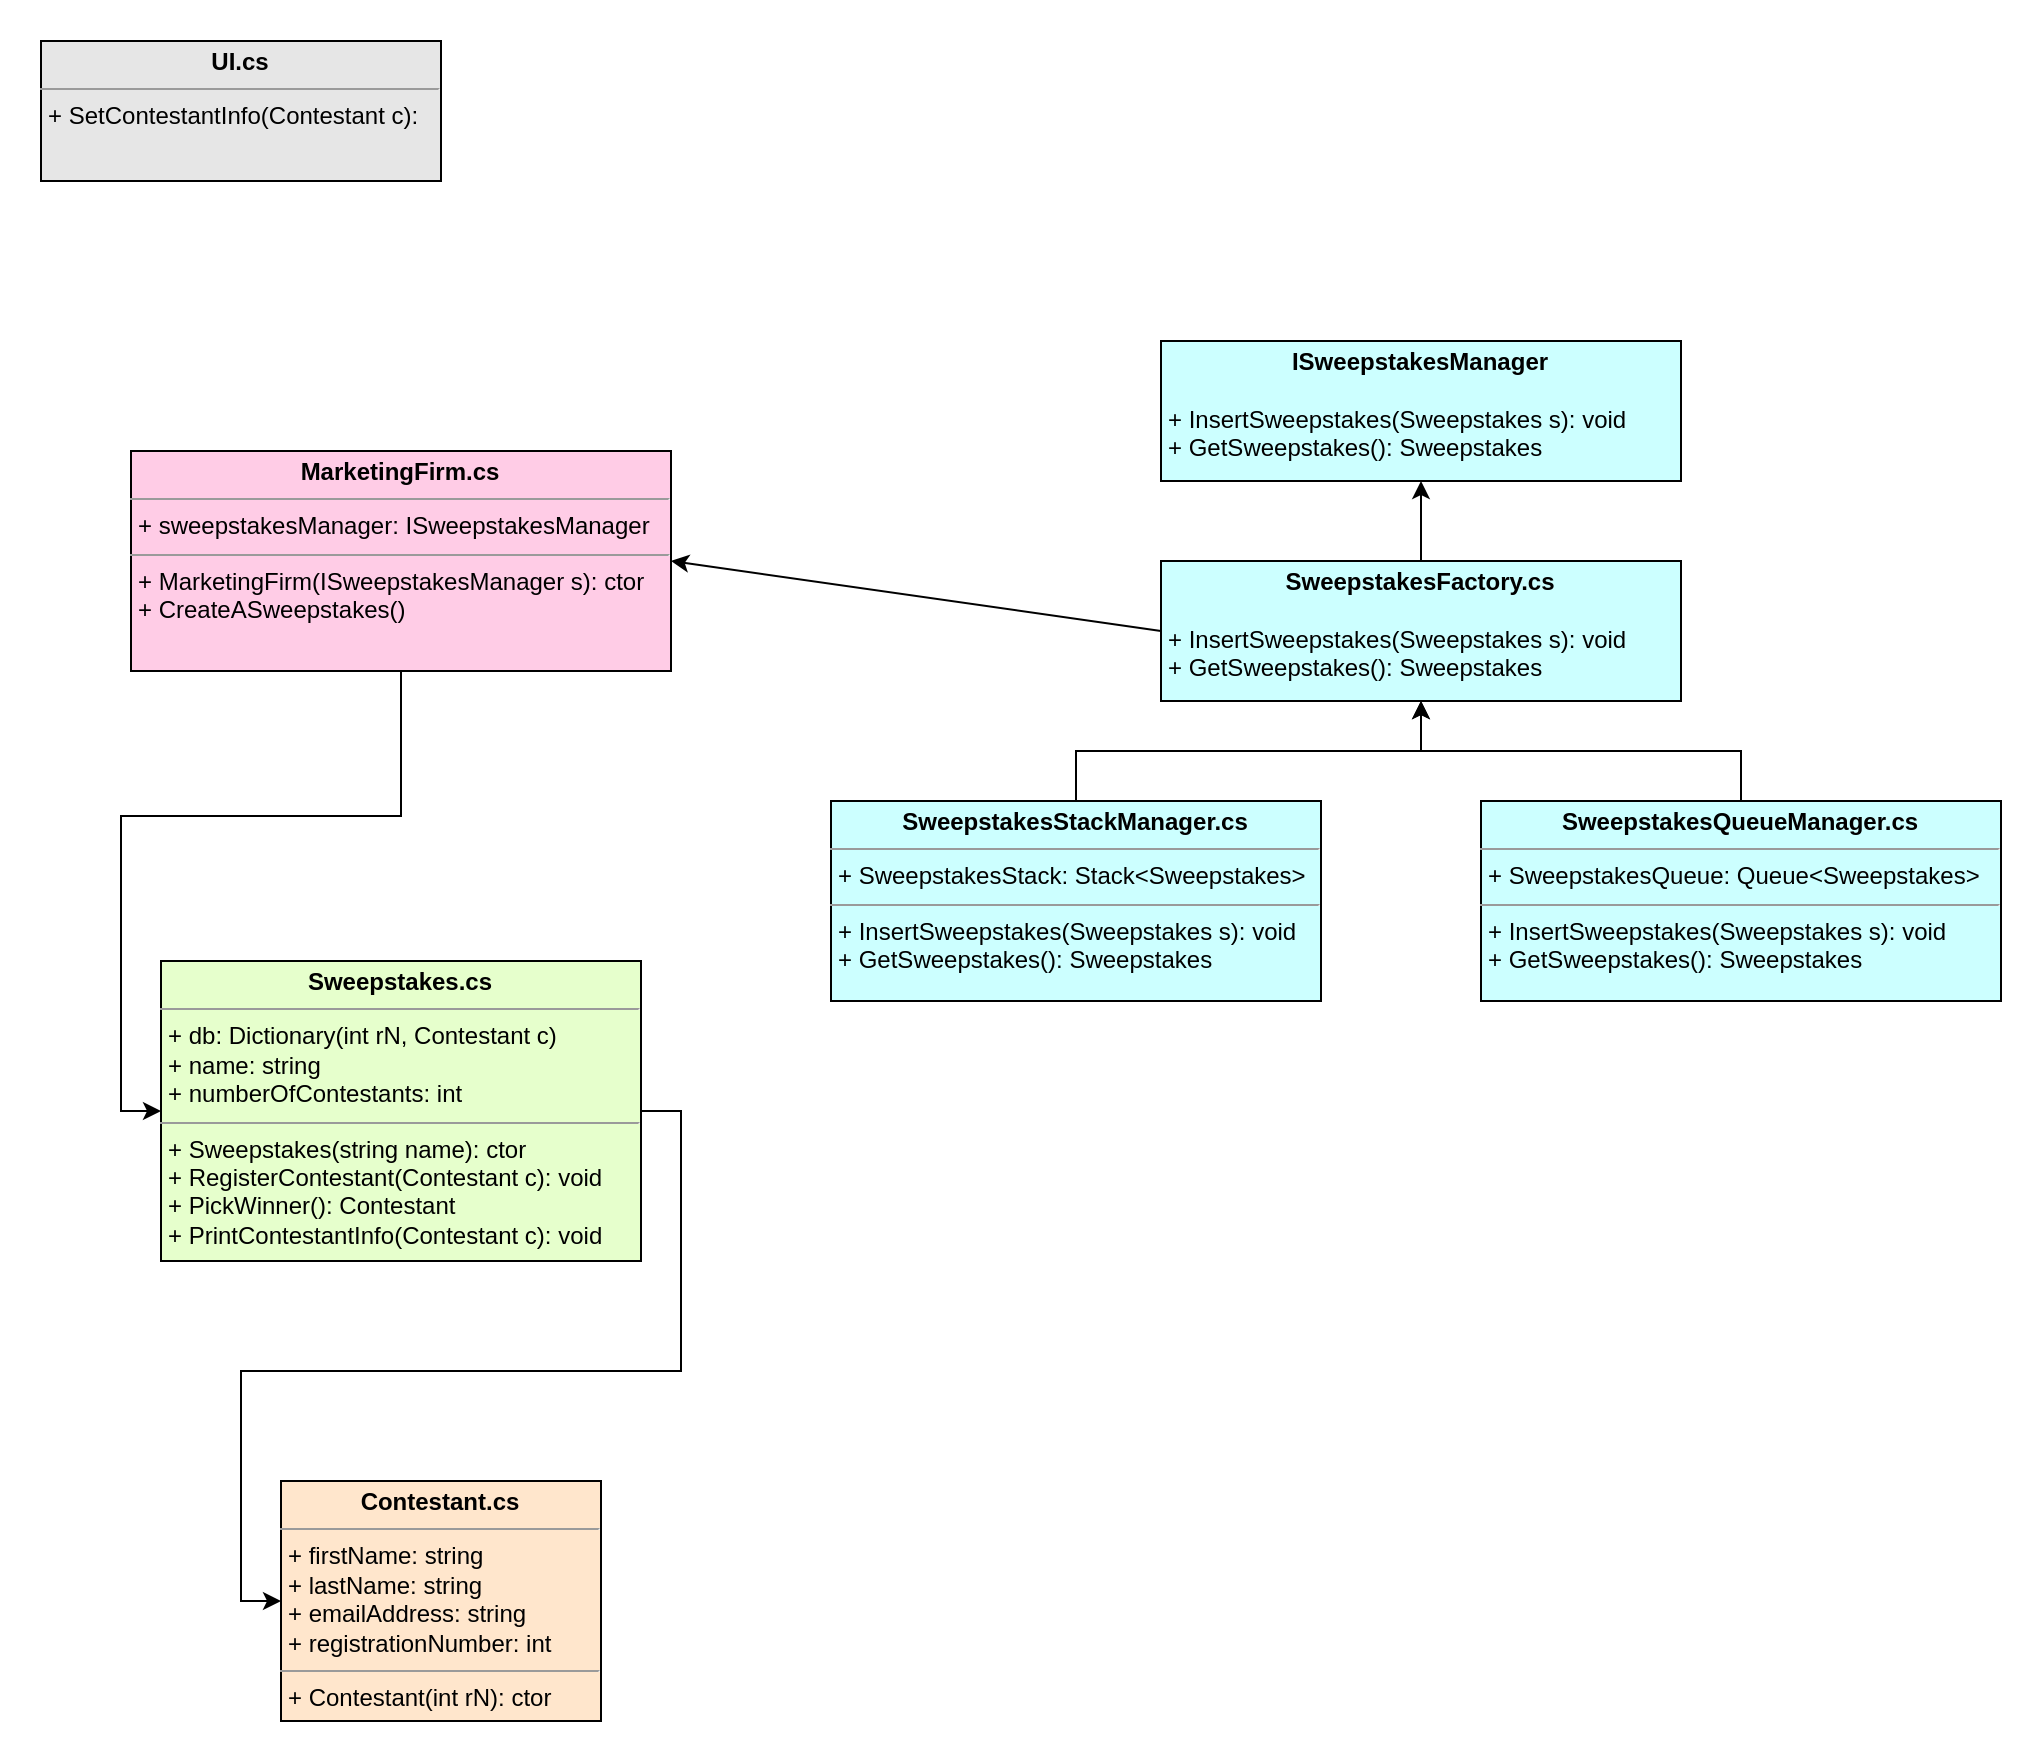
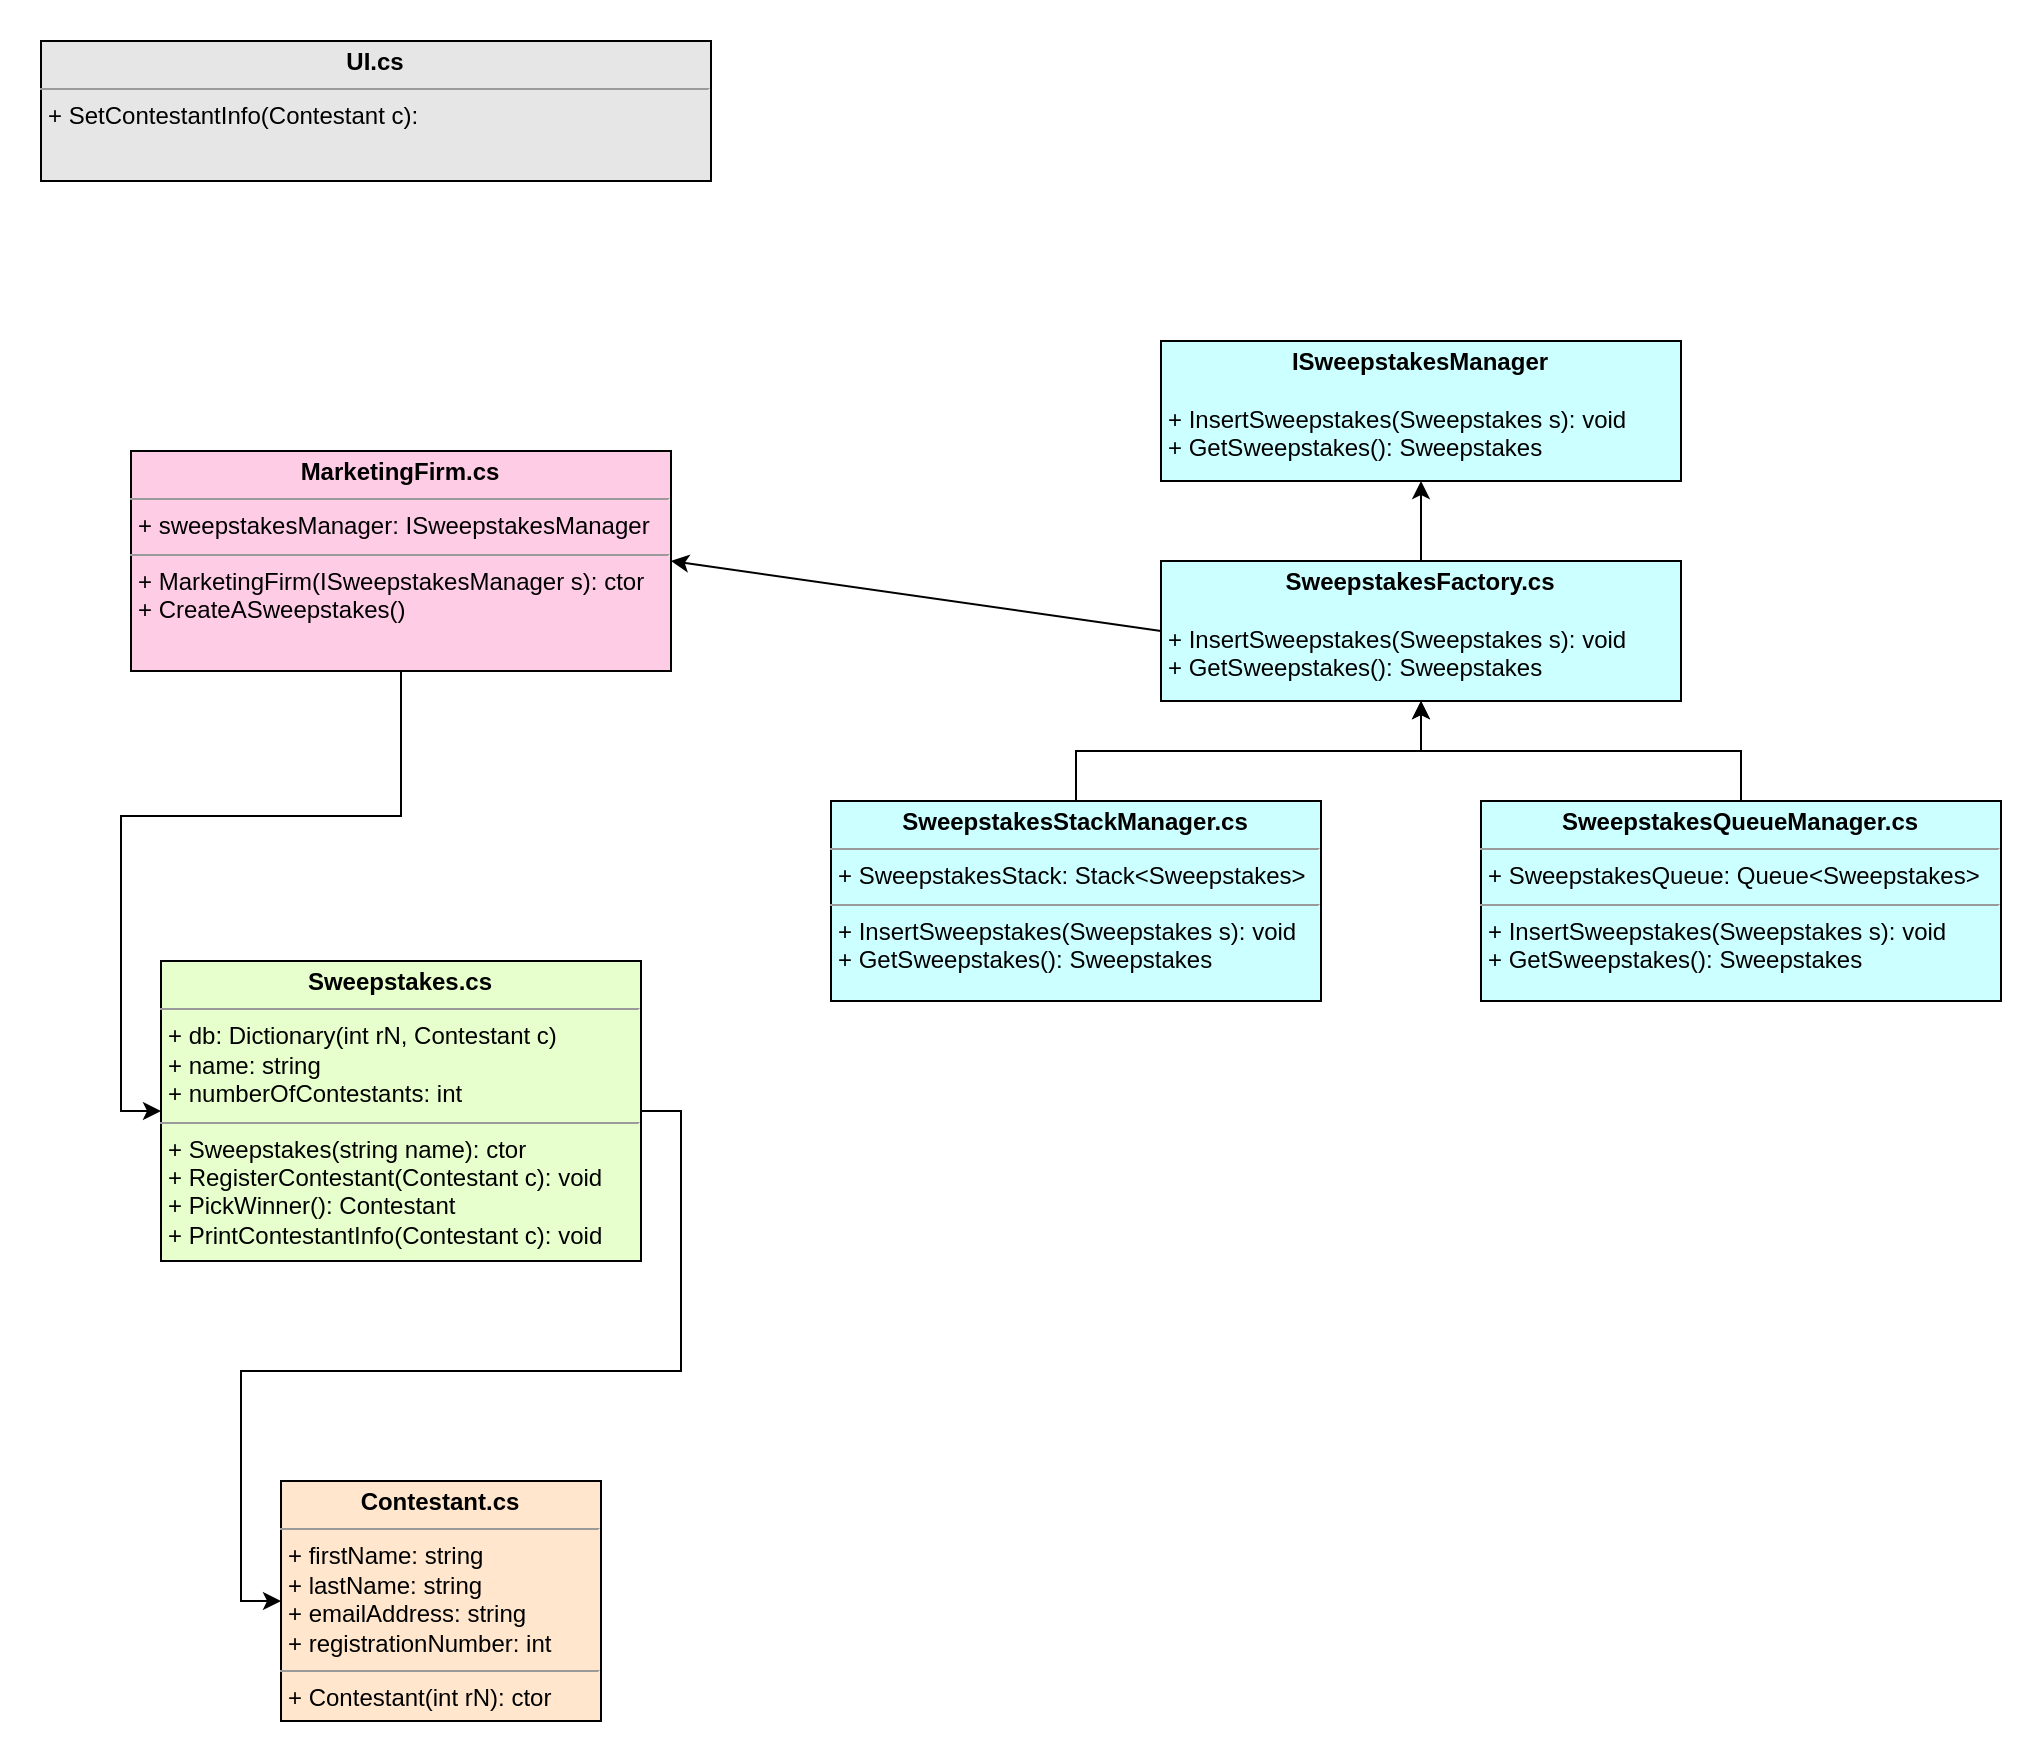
node "UI.cs + SetContestantInfo(Contestant c):": size 400x140 -> 670x140
